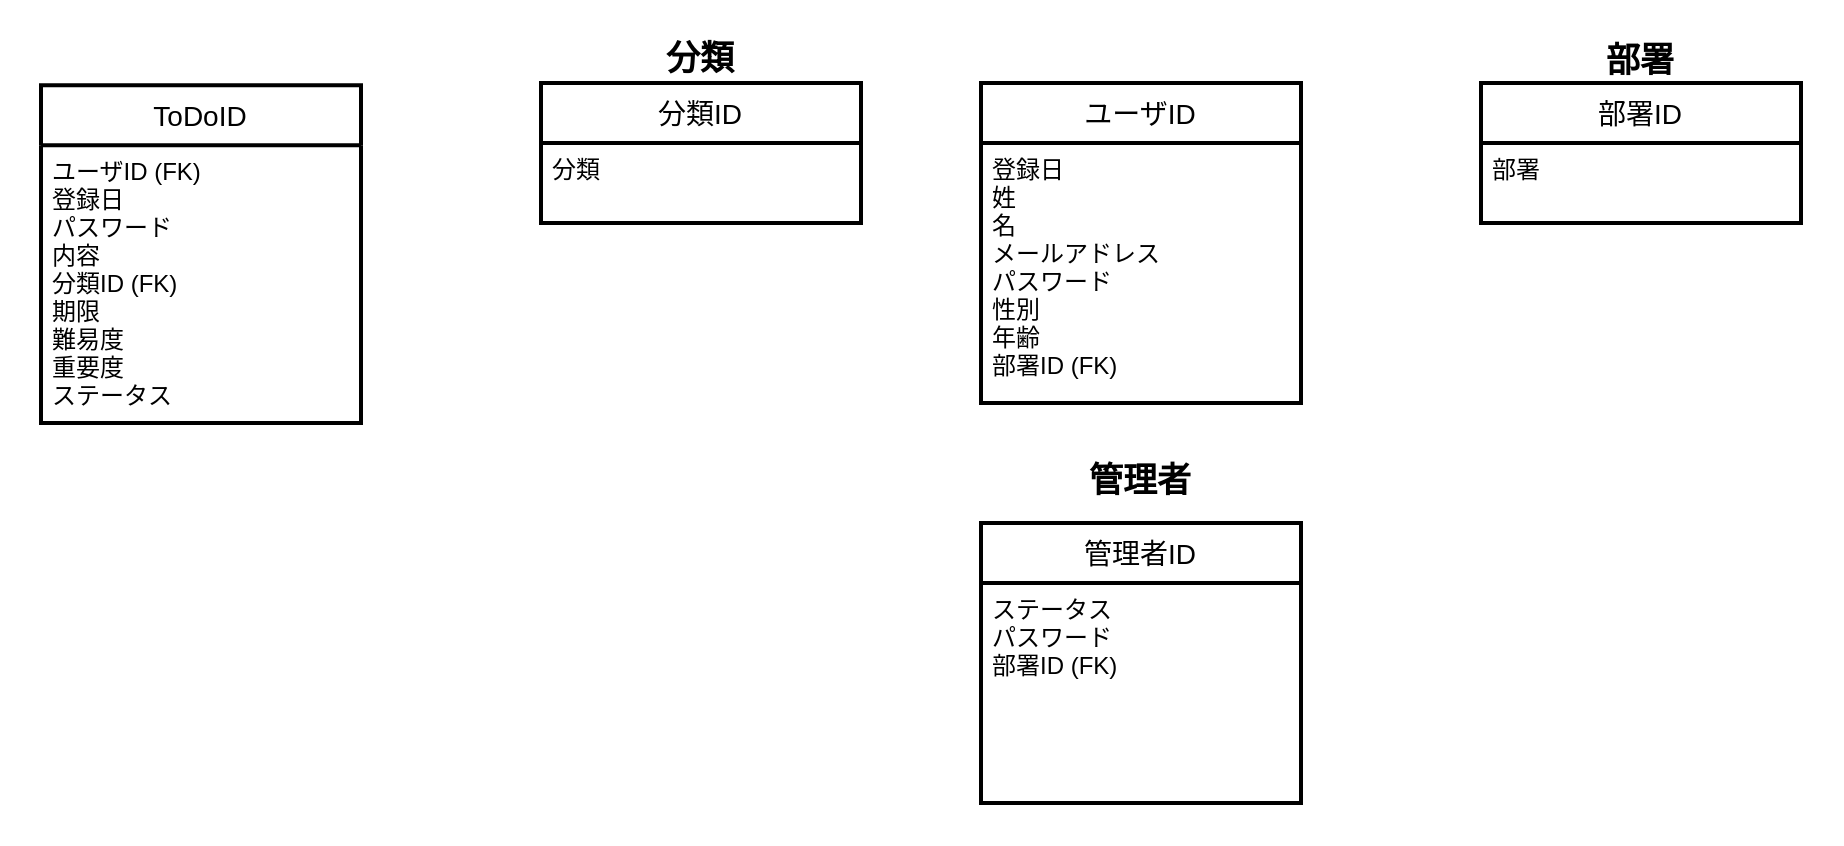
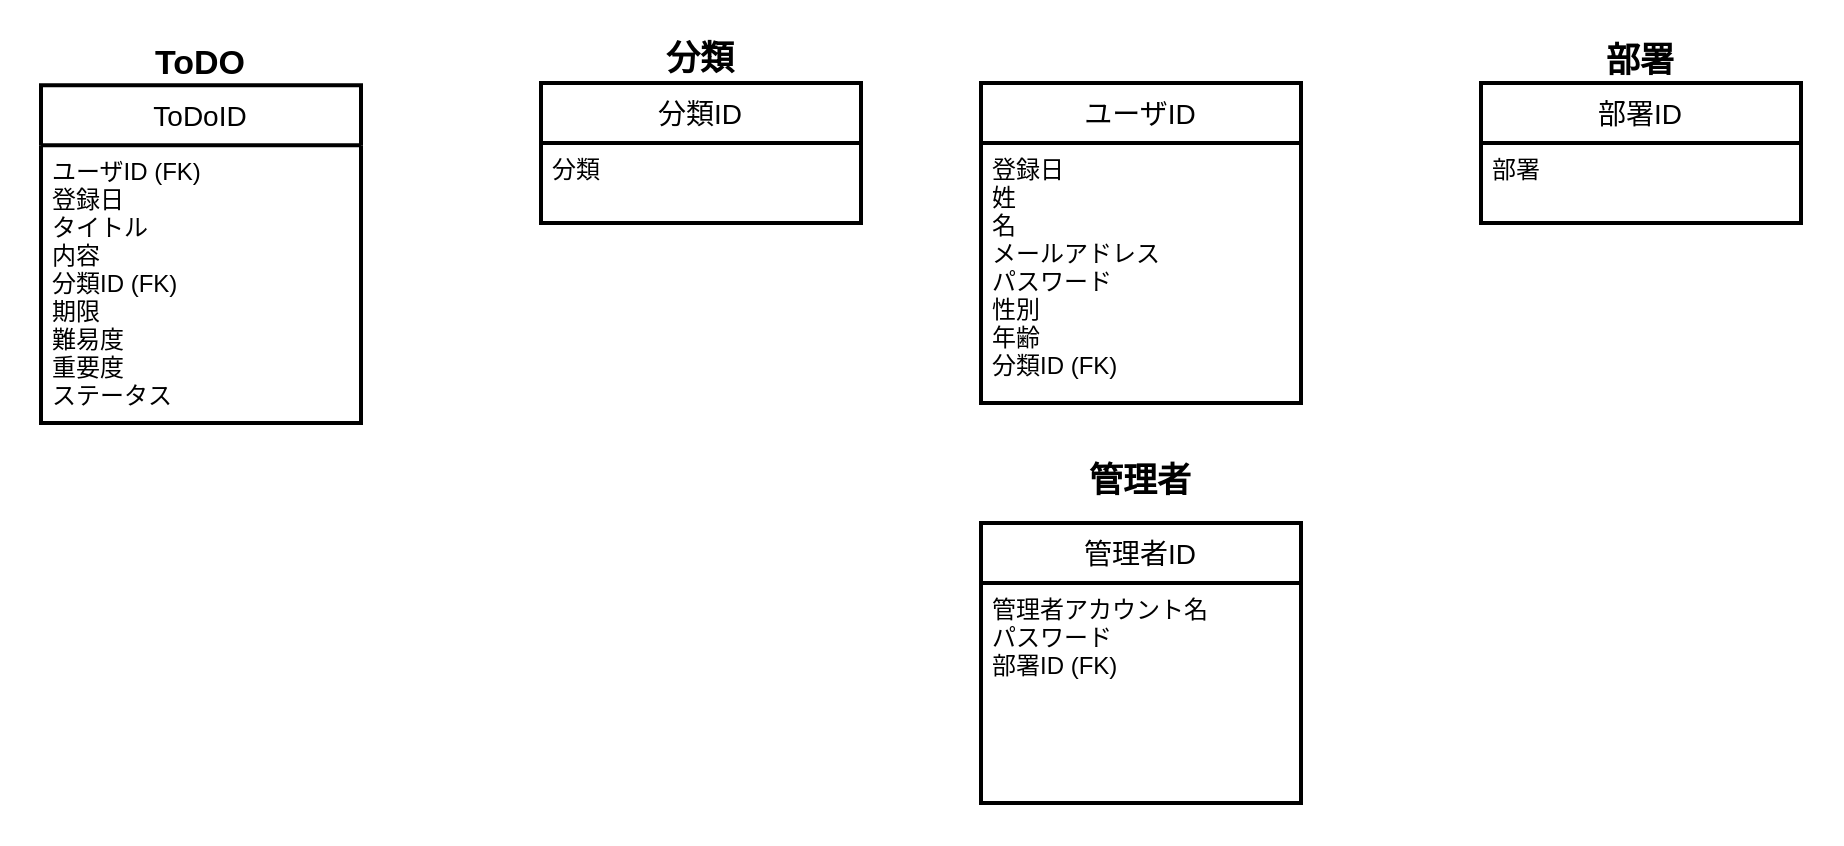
node "ToDO": added
node "登録日 姓 名 メールアドレス パスワード 性別 年齢 部署ID (FK)": label "登録日 姓 名 メールアドレス パスワード 性別 年齢 部署ID (FK)" -> "登録日 姓 名 メールアドレス パスワード 性別 年齢 分類ID (FK)"
node "ユーザID (FK) 登録日 パスワード 内容 分類ID (FK) 期限 難易度 重要度 ステータス": label "ユーザID (FK) 登録日 パスワード 内容 分類ID (FK) 期限 難易度 重要度 ステータス" -> "ユーザID (FK) 登録日 タイトル 内容 分類ID (FK) 期限 難易度 重要度 ステータス"
node "ステータス パスワード 部署ID (FK)": label "ステータス パスワード 部署ID (FK)" -> "管理者アカウント名 パスワード 部署ID (FK)"
